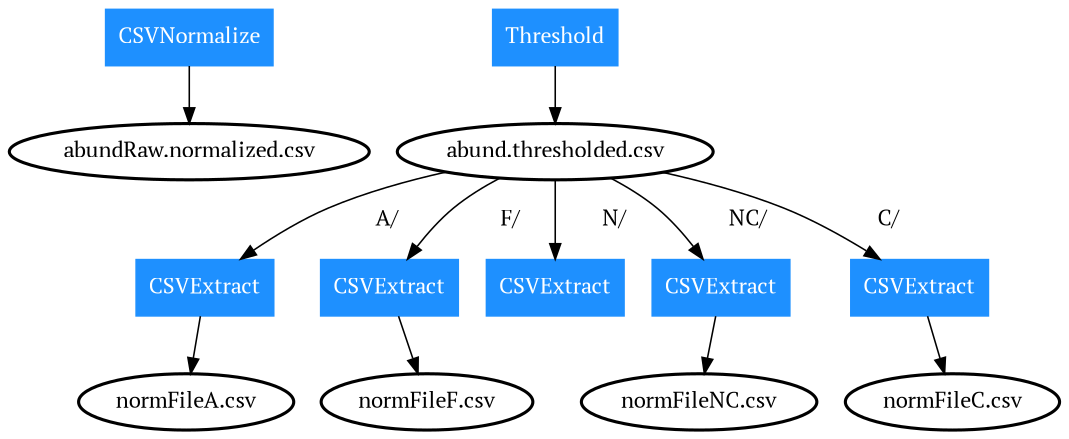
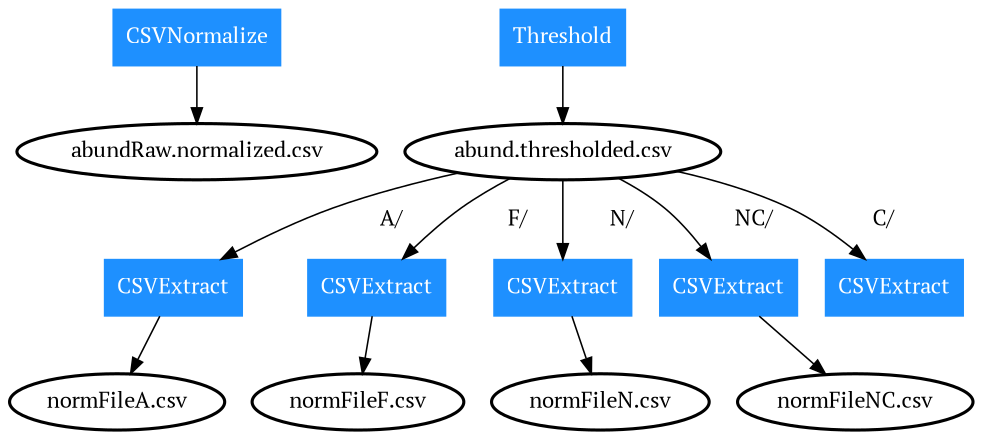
node "normFileN.csv": added
node "normFileC.csv": removed
